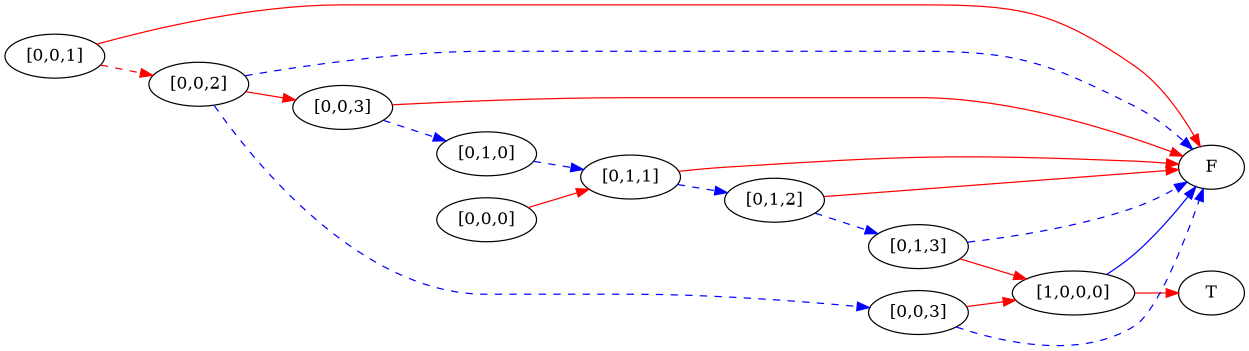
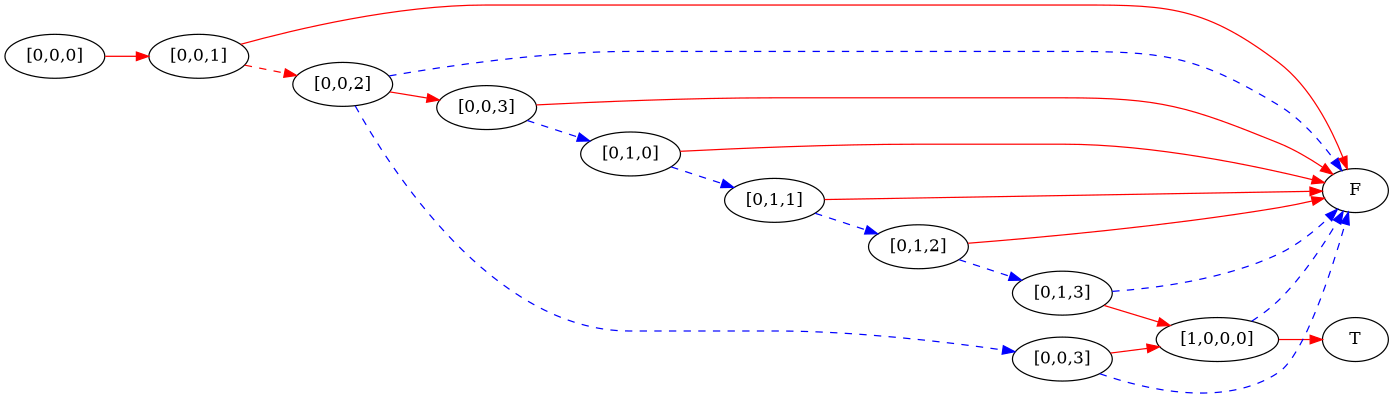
edge "[0,1,0]" -> "F": added
edge "[0,0,0]" -> "[0,1,1]": now "[0,0,0]" -> "[0,0,1]"
edge "[1,0,0,0]" -> "F": style solid -> dashed
